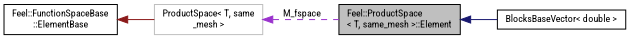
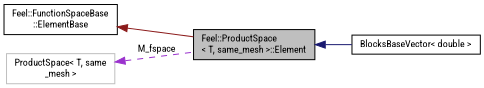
edge "ProductSpace< T, same _mesh >" -> "Feel::FunctionSpaceBase ::ElementBase": now "Feel::ProductSpace < T, same_mesh >::Element" -> "Feel::FunctionSpaceBase ::ElementBase"
